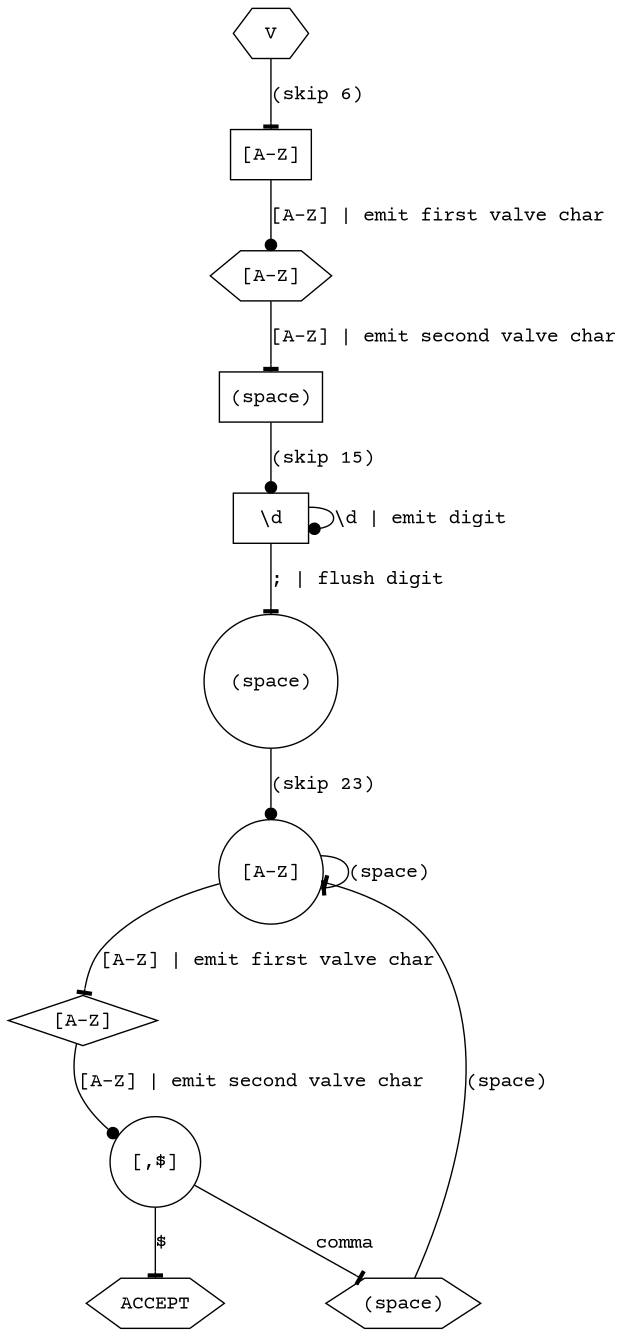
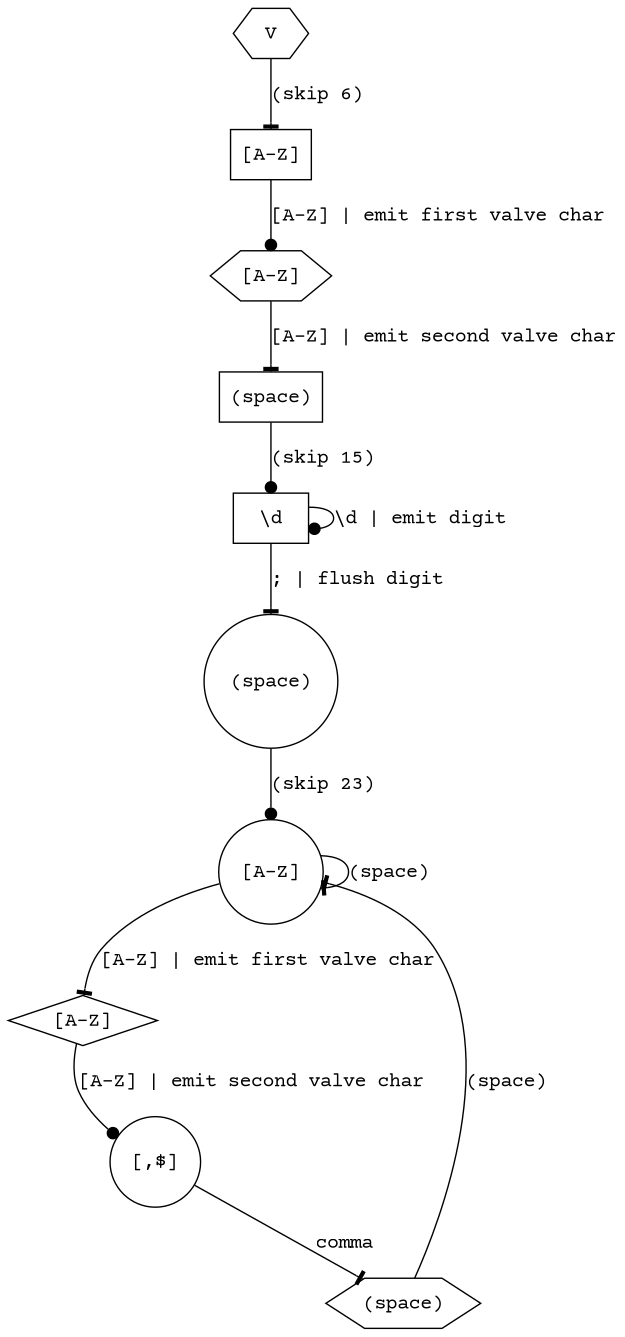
node "ACCEPT": removed
